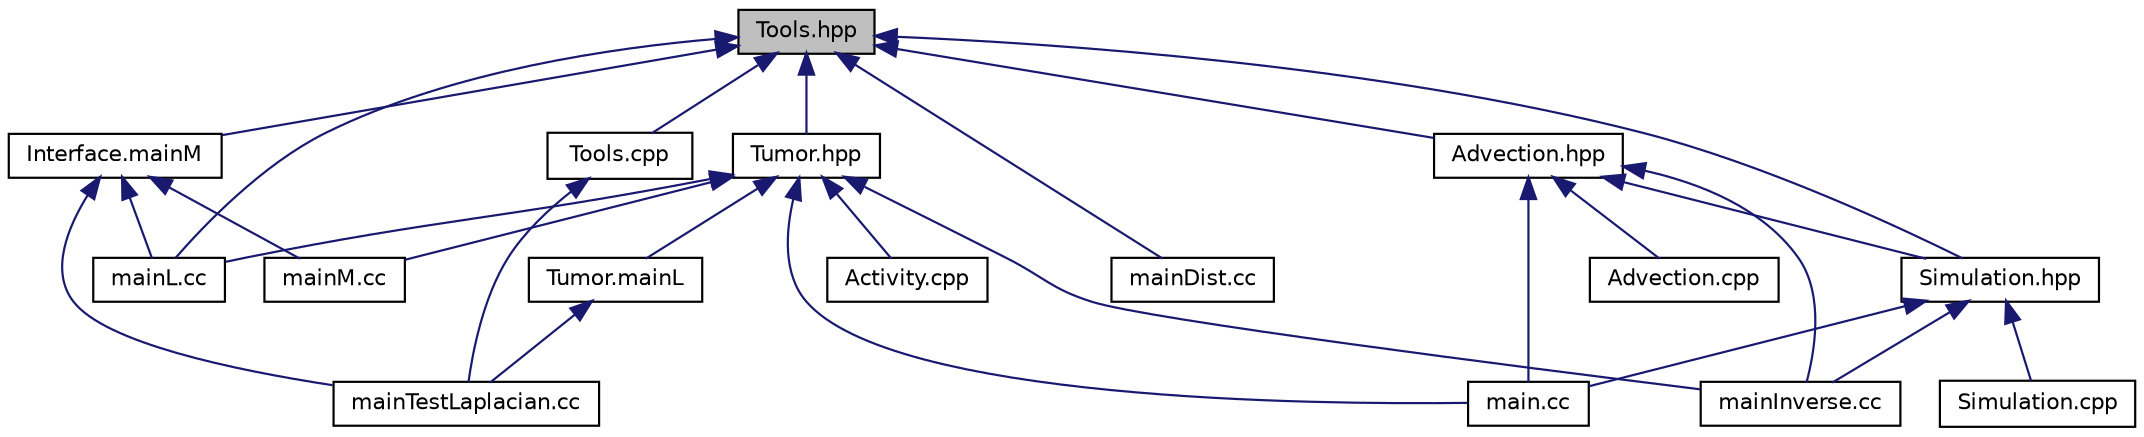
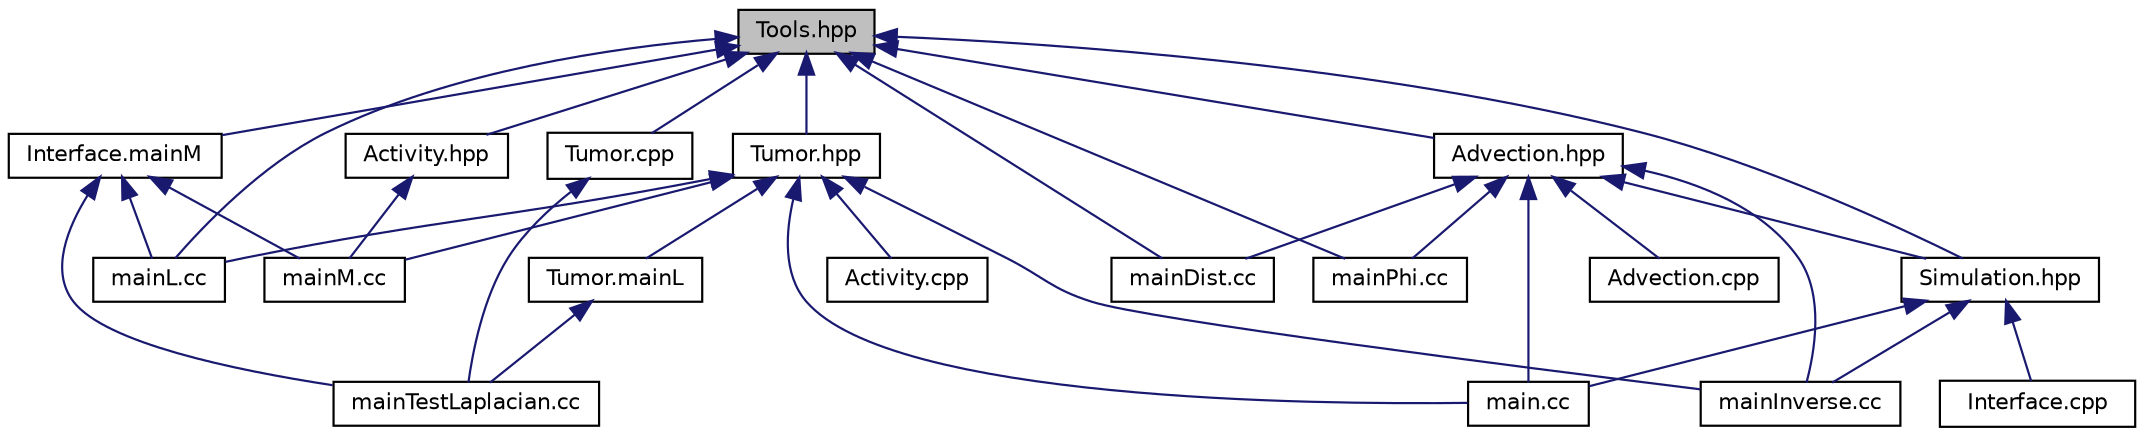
node "Activity.hpp": added
node "Tools.cpp": label "Tools.cpp" -> "Tumor.cpp"
edge "mainDist.cc" -> "Advection.hpp": added
node "mainPhi.cc": added
node "Simulation.cpp": label "Simulation.cpp" -> "Interface.cpp"
